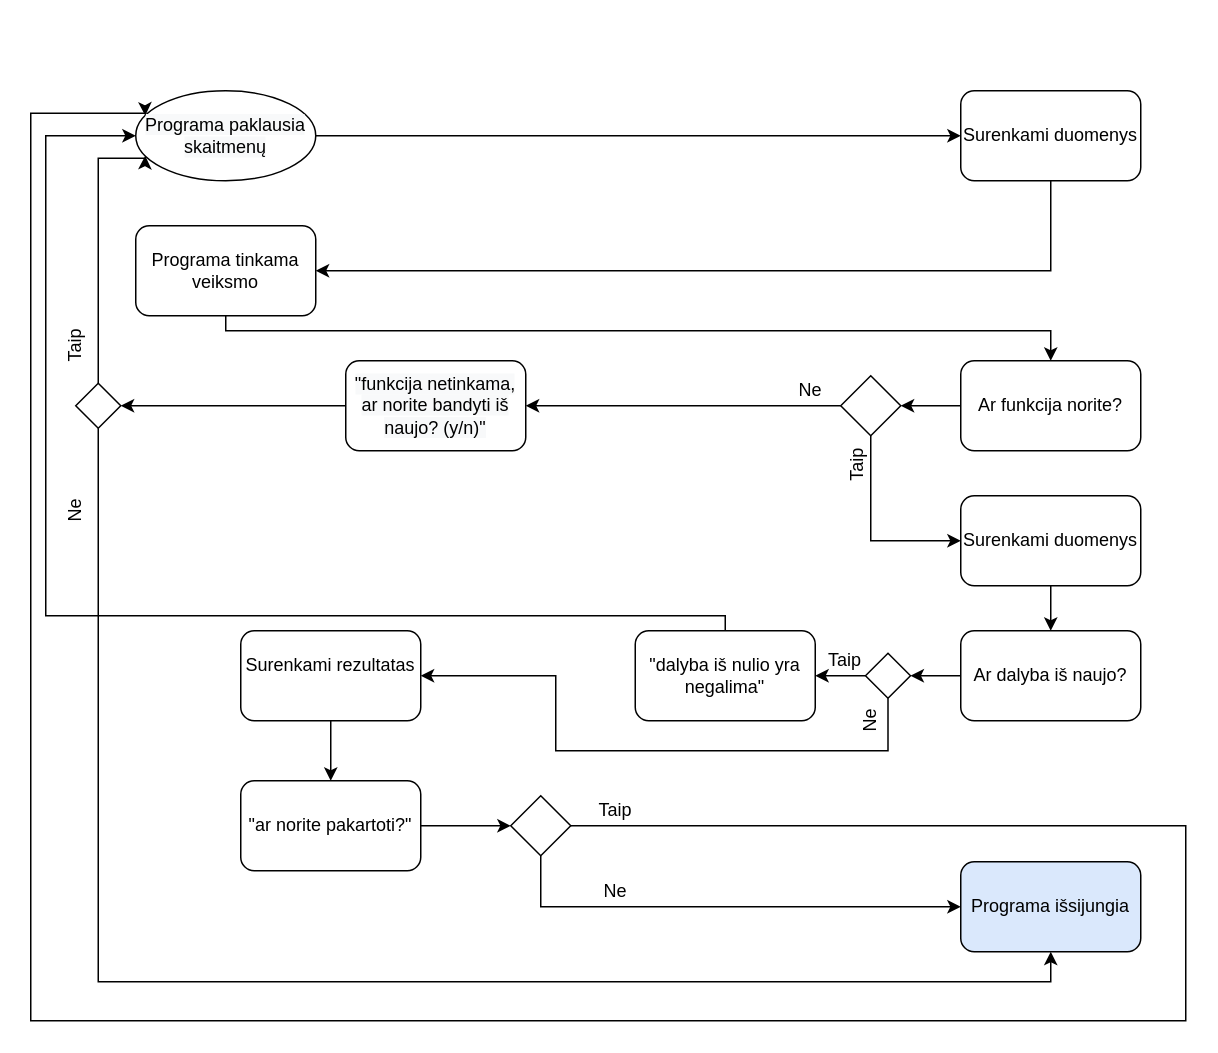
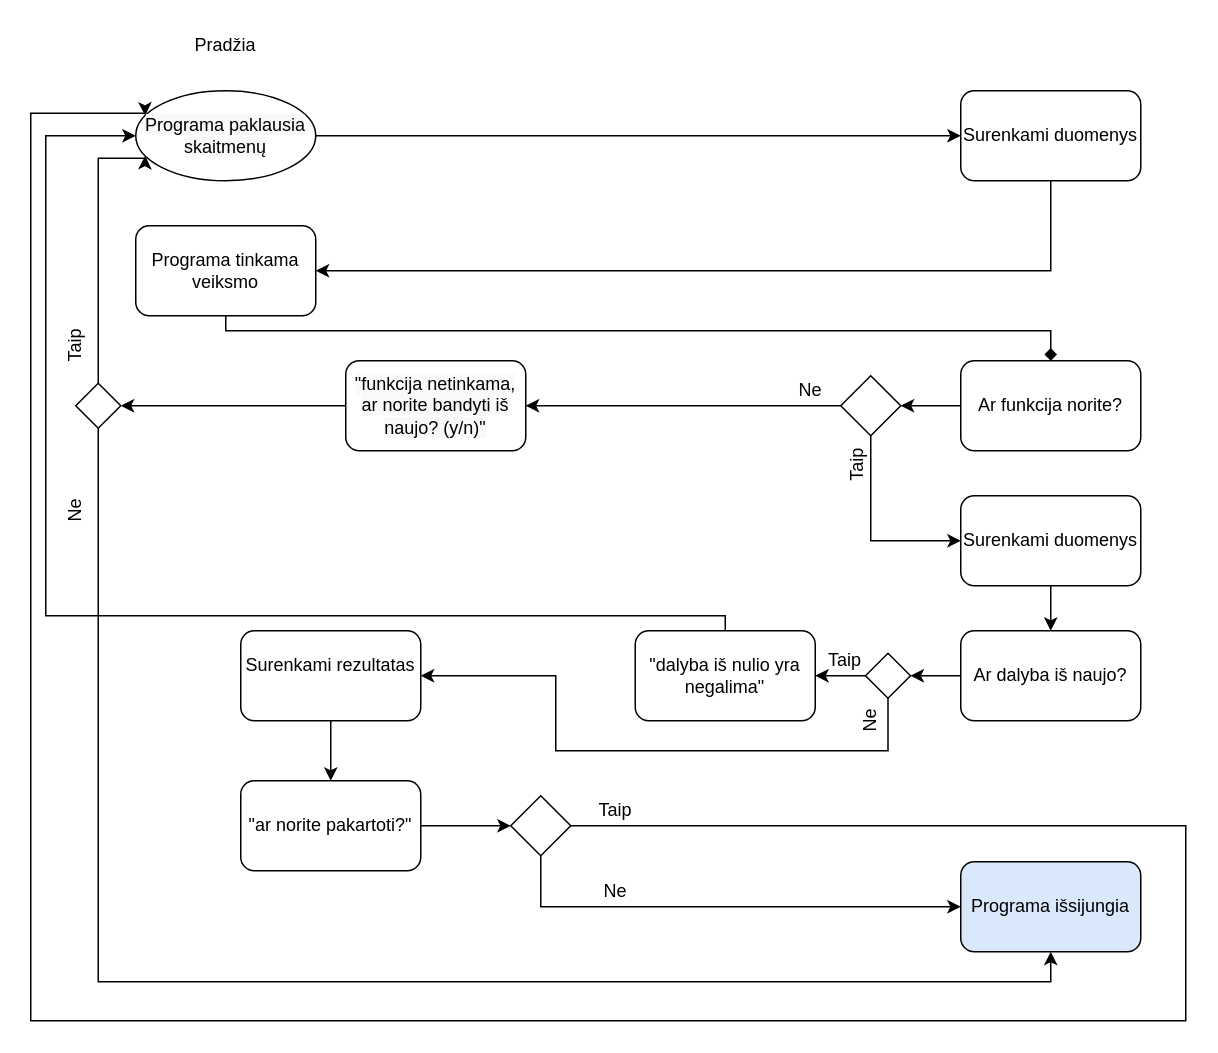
node "Pradžia": added
edge "Programa tinkama veiksmo" -> "Ar funkcija norite?": arrowhead classic -> diamond
